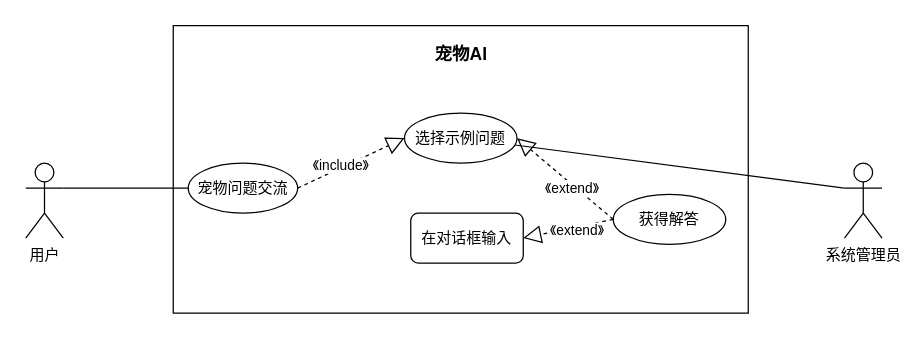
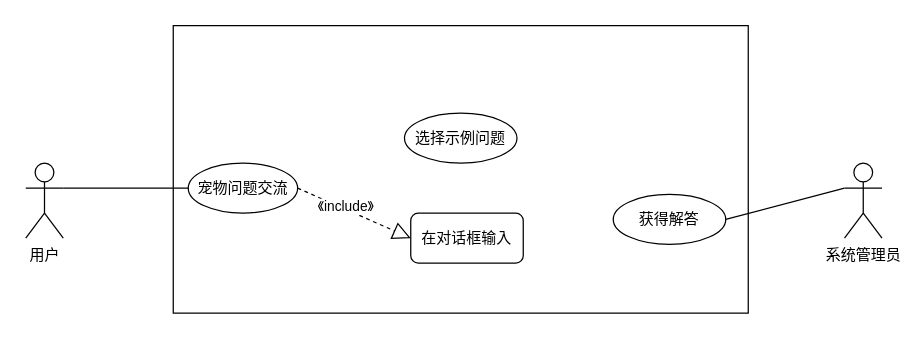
node "宠物AI": removed
edge "宠物问题交流" -> "选择示例问题": removed, label "《include》"
edge "选择示例问题" -- "系统管理员": now "获得解答" -- "系统管理员"
edge "获得解答" -> "选择示例问题": removed, label "《extend》"
edge "宠物问题交流" -> "在对话框输入": added, label "《include》"
edge "获得解答" -> "在对话框输入": removed, label "《extend》"
